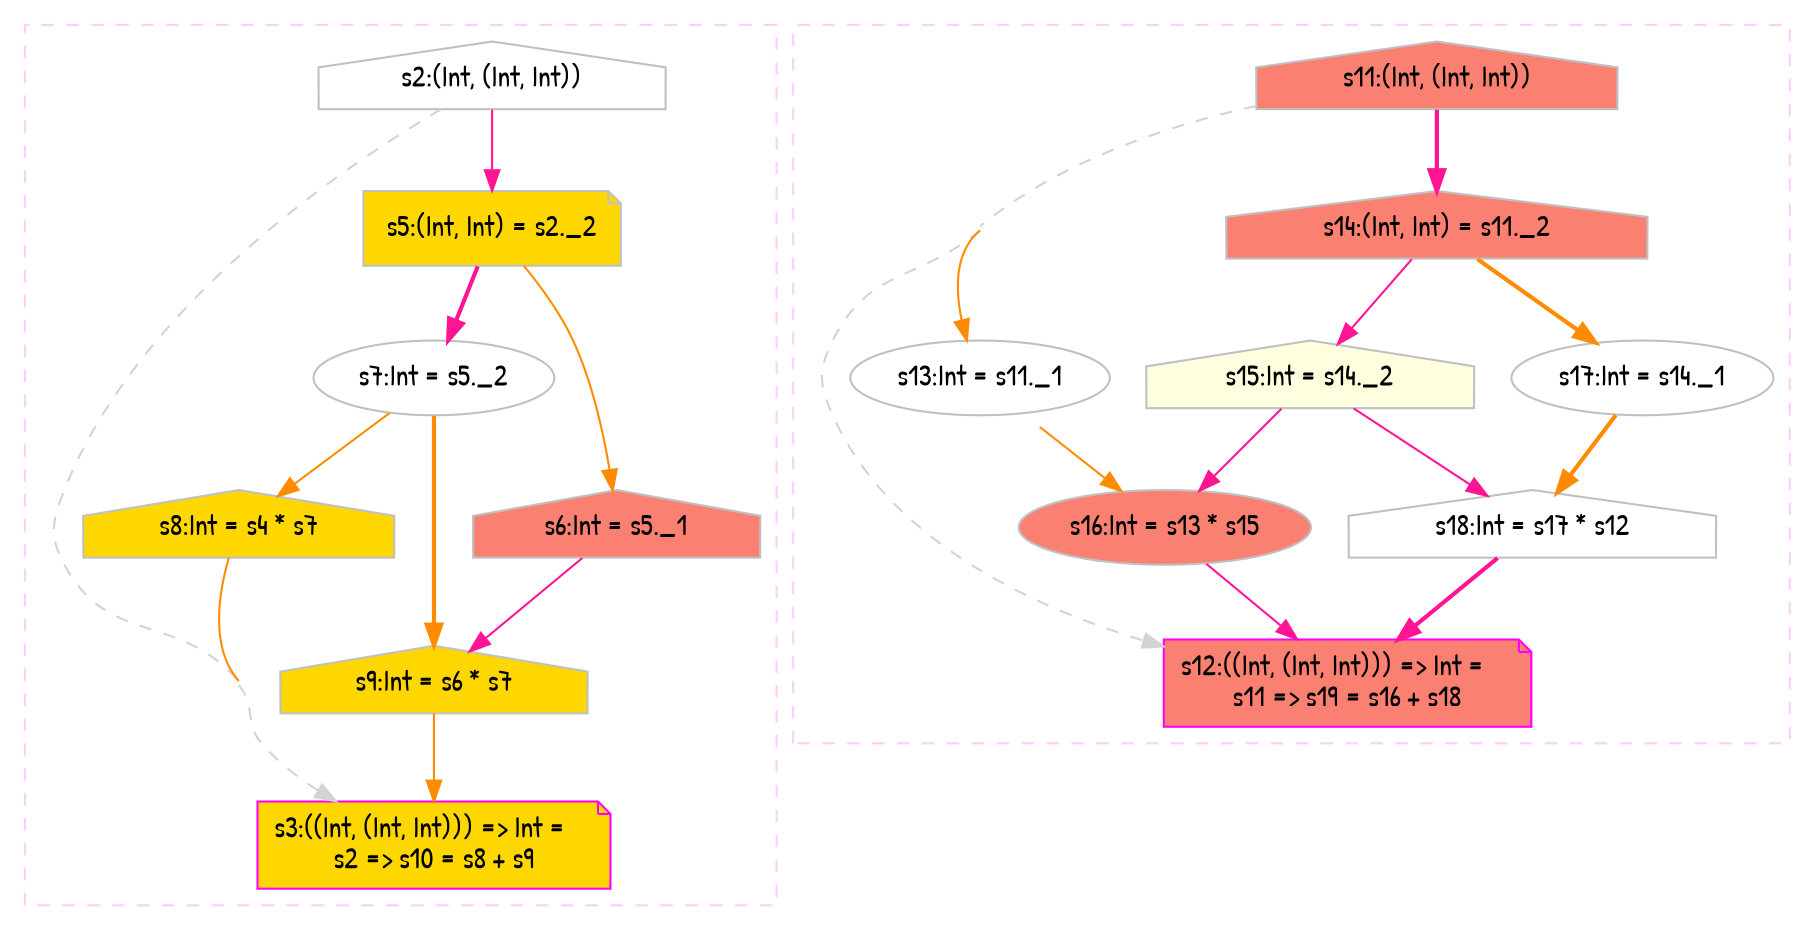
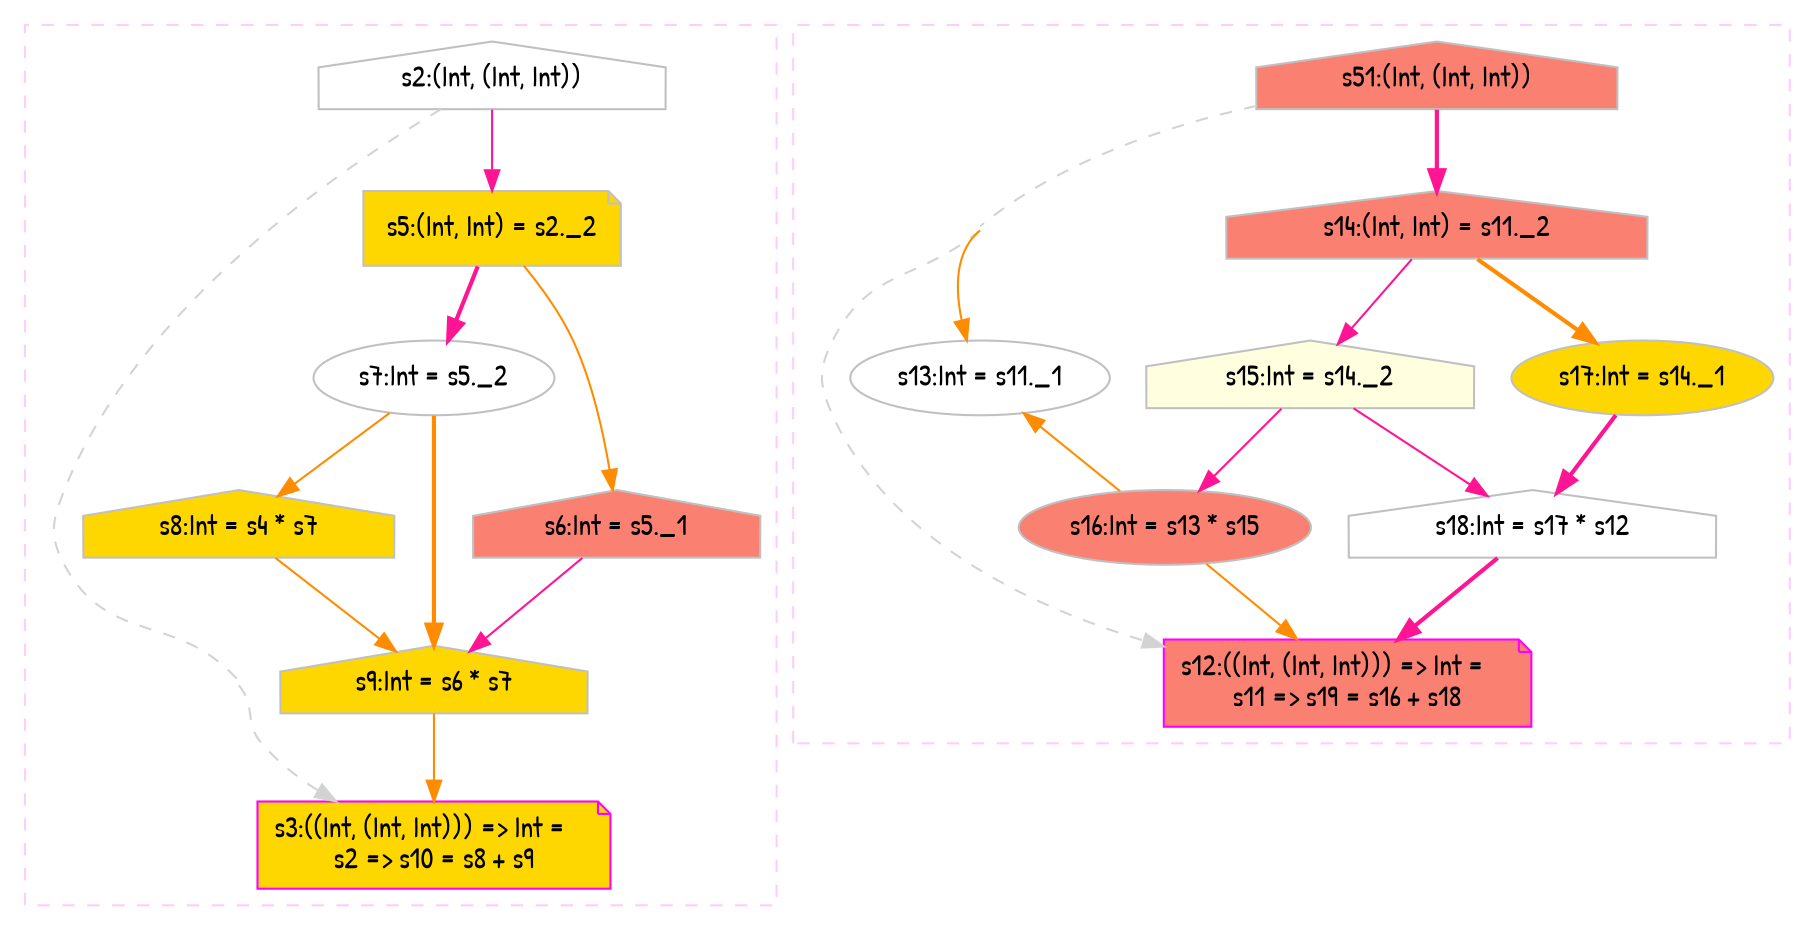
node "s11:(Int, (Int, Int))": label "s11:(Int, (Int, Int))" -> "s51:(Int, (Int, Int))"
node "s17:Int = s14._1": fillcolor white -> gold
edge "s17:Int = s14._1" -> "s18:Int = s17 * s12": color darkorange -> deeppink
edge "s13:Int = s11._1" -> "s16:Int = s13 * s15": reversed
edge "s16:Int = s13 * s15" -> "s12:((Int, (Int, Int))) => Int = s11 => s19 = s16 + s18": color deeppink -> darkorange
edge "s8:Int = s4 * s7" -> "s3:((Int, (Int, Int))) => Int = s2 => s10 = s8 + s9": now "s8:Int = s4 * s7" -> "s9:Int = s6 * s7"
